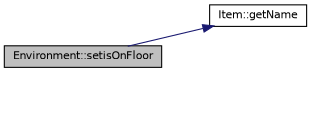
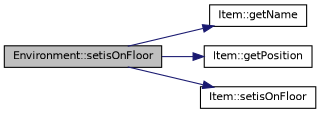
node "Item::getPosition": added
node "Item::setisOnFloor": added
